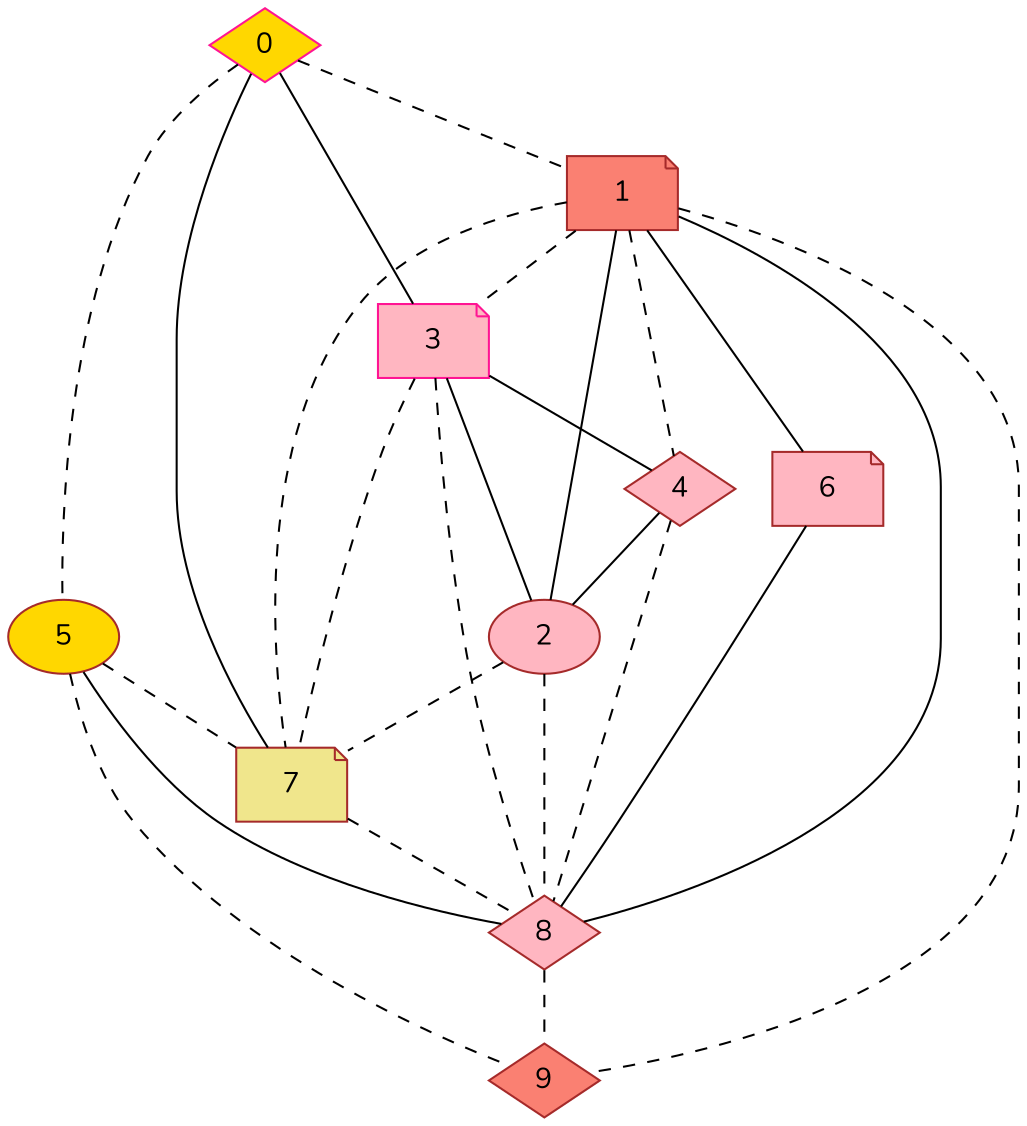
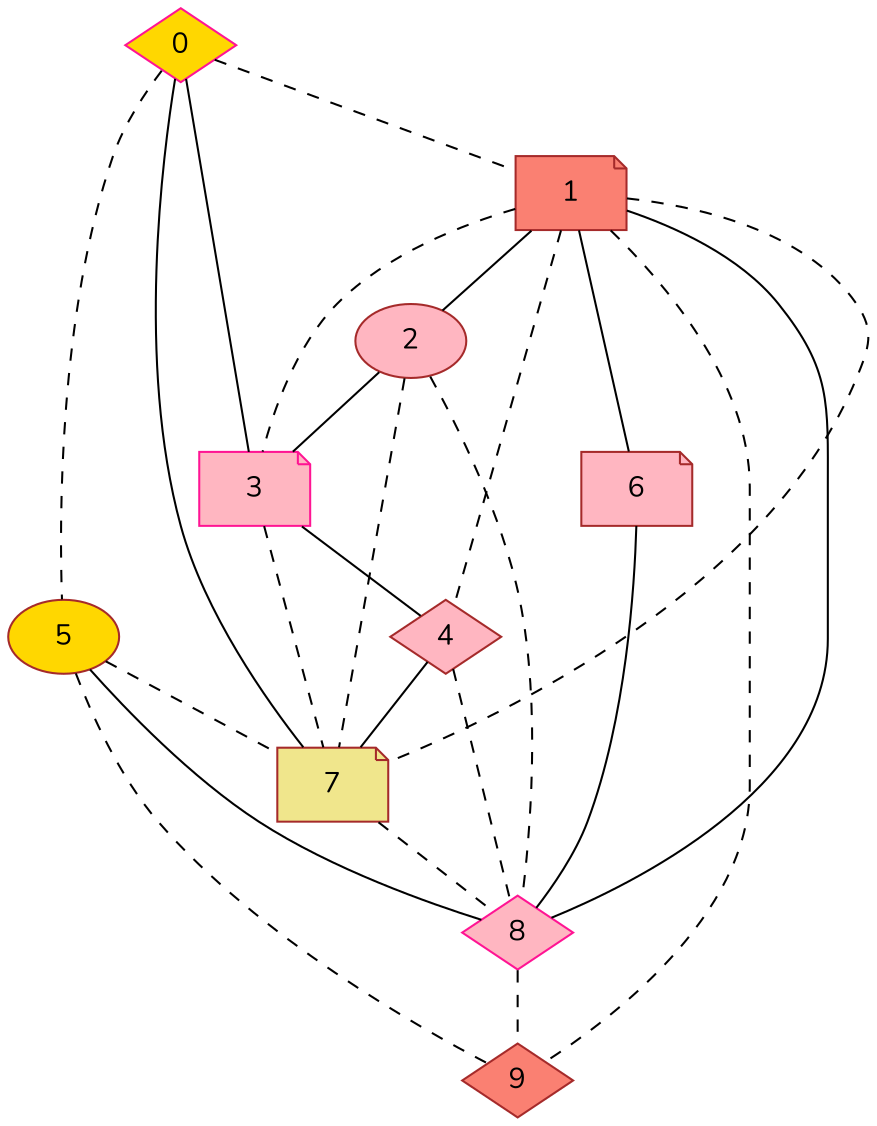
edge "4" -- "2": now "4" -- "7"
edge "3" -- "8": removed
node "8": color brown -> deeppink
